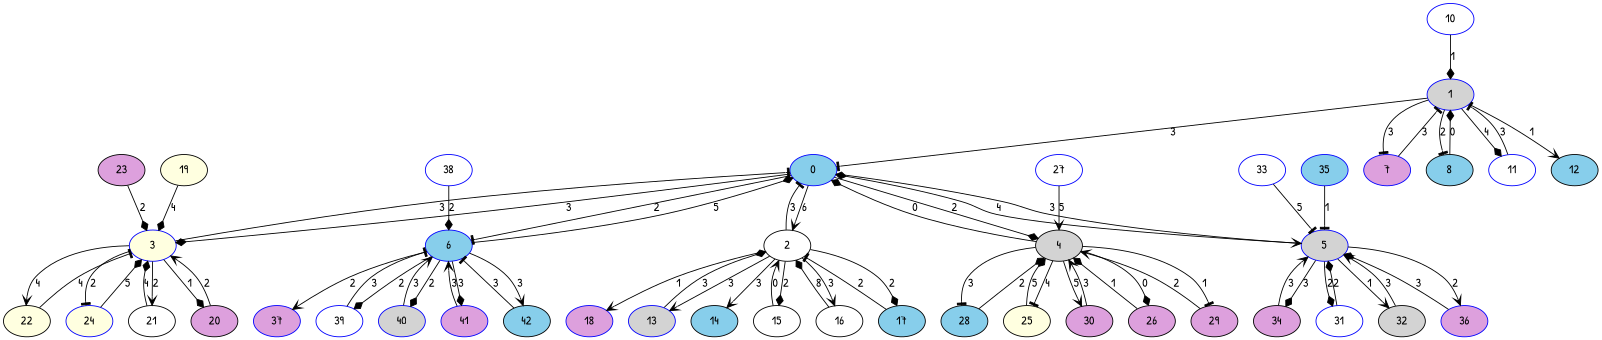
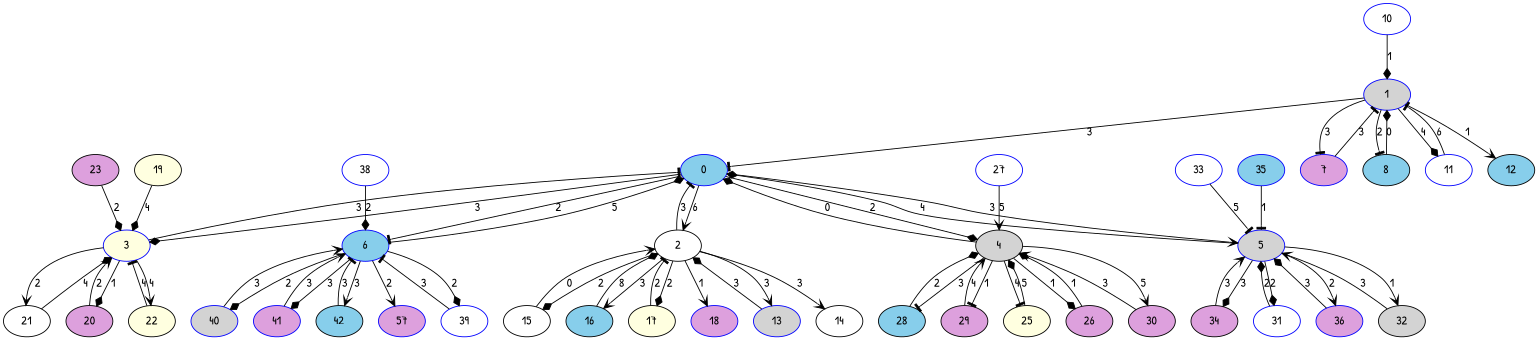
edge "11" -> "1": label "3" -> "6"
edge "4" -> "26": label "0" -> "1"
edge "29" -> "4": label "2" -> "4"
node "24": removed
node "37": label "37" -> "57"
node "14": fillcolor skyblue -> white
node "16": fillcolor white -> skyblue
node "17": fillcolor skyblue -> lightyellow
